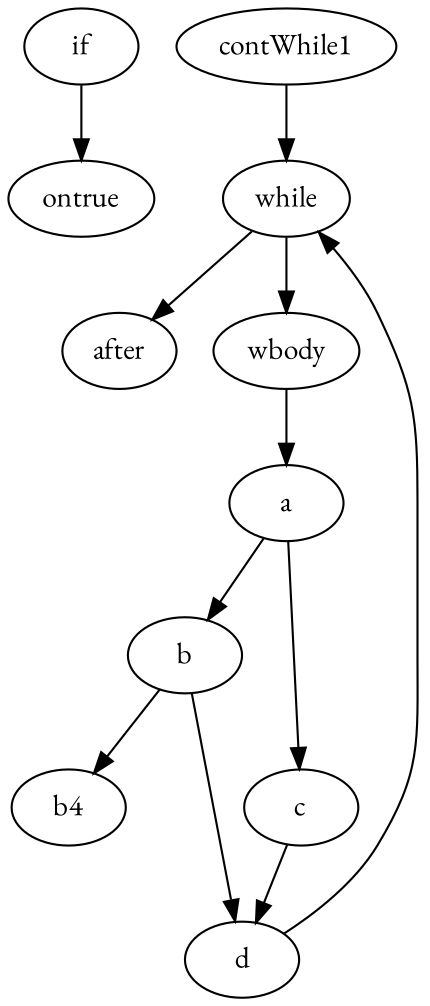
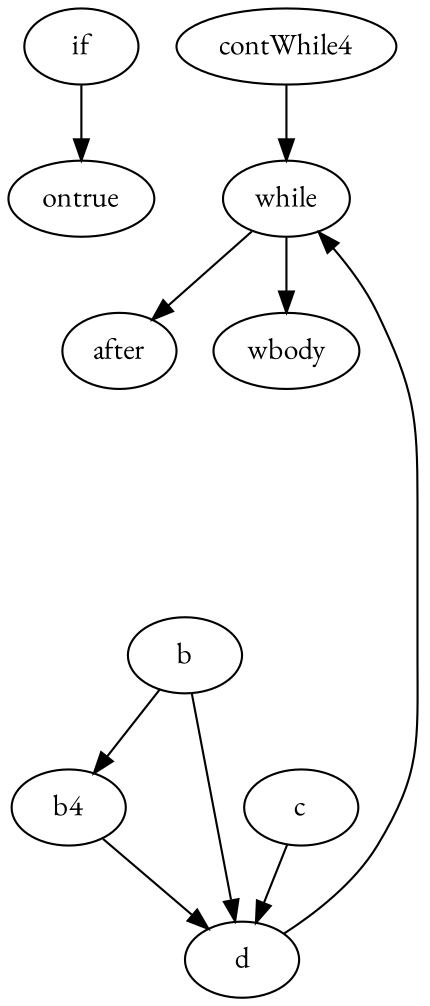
node "contWhile1": label "contWhile1" -> "contWhile4"
node "a": removed
edge "b4" -> "d": added
